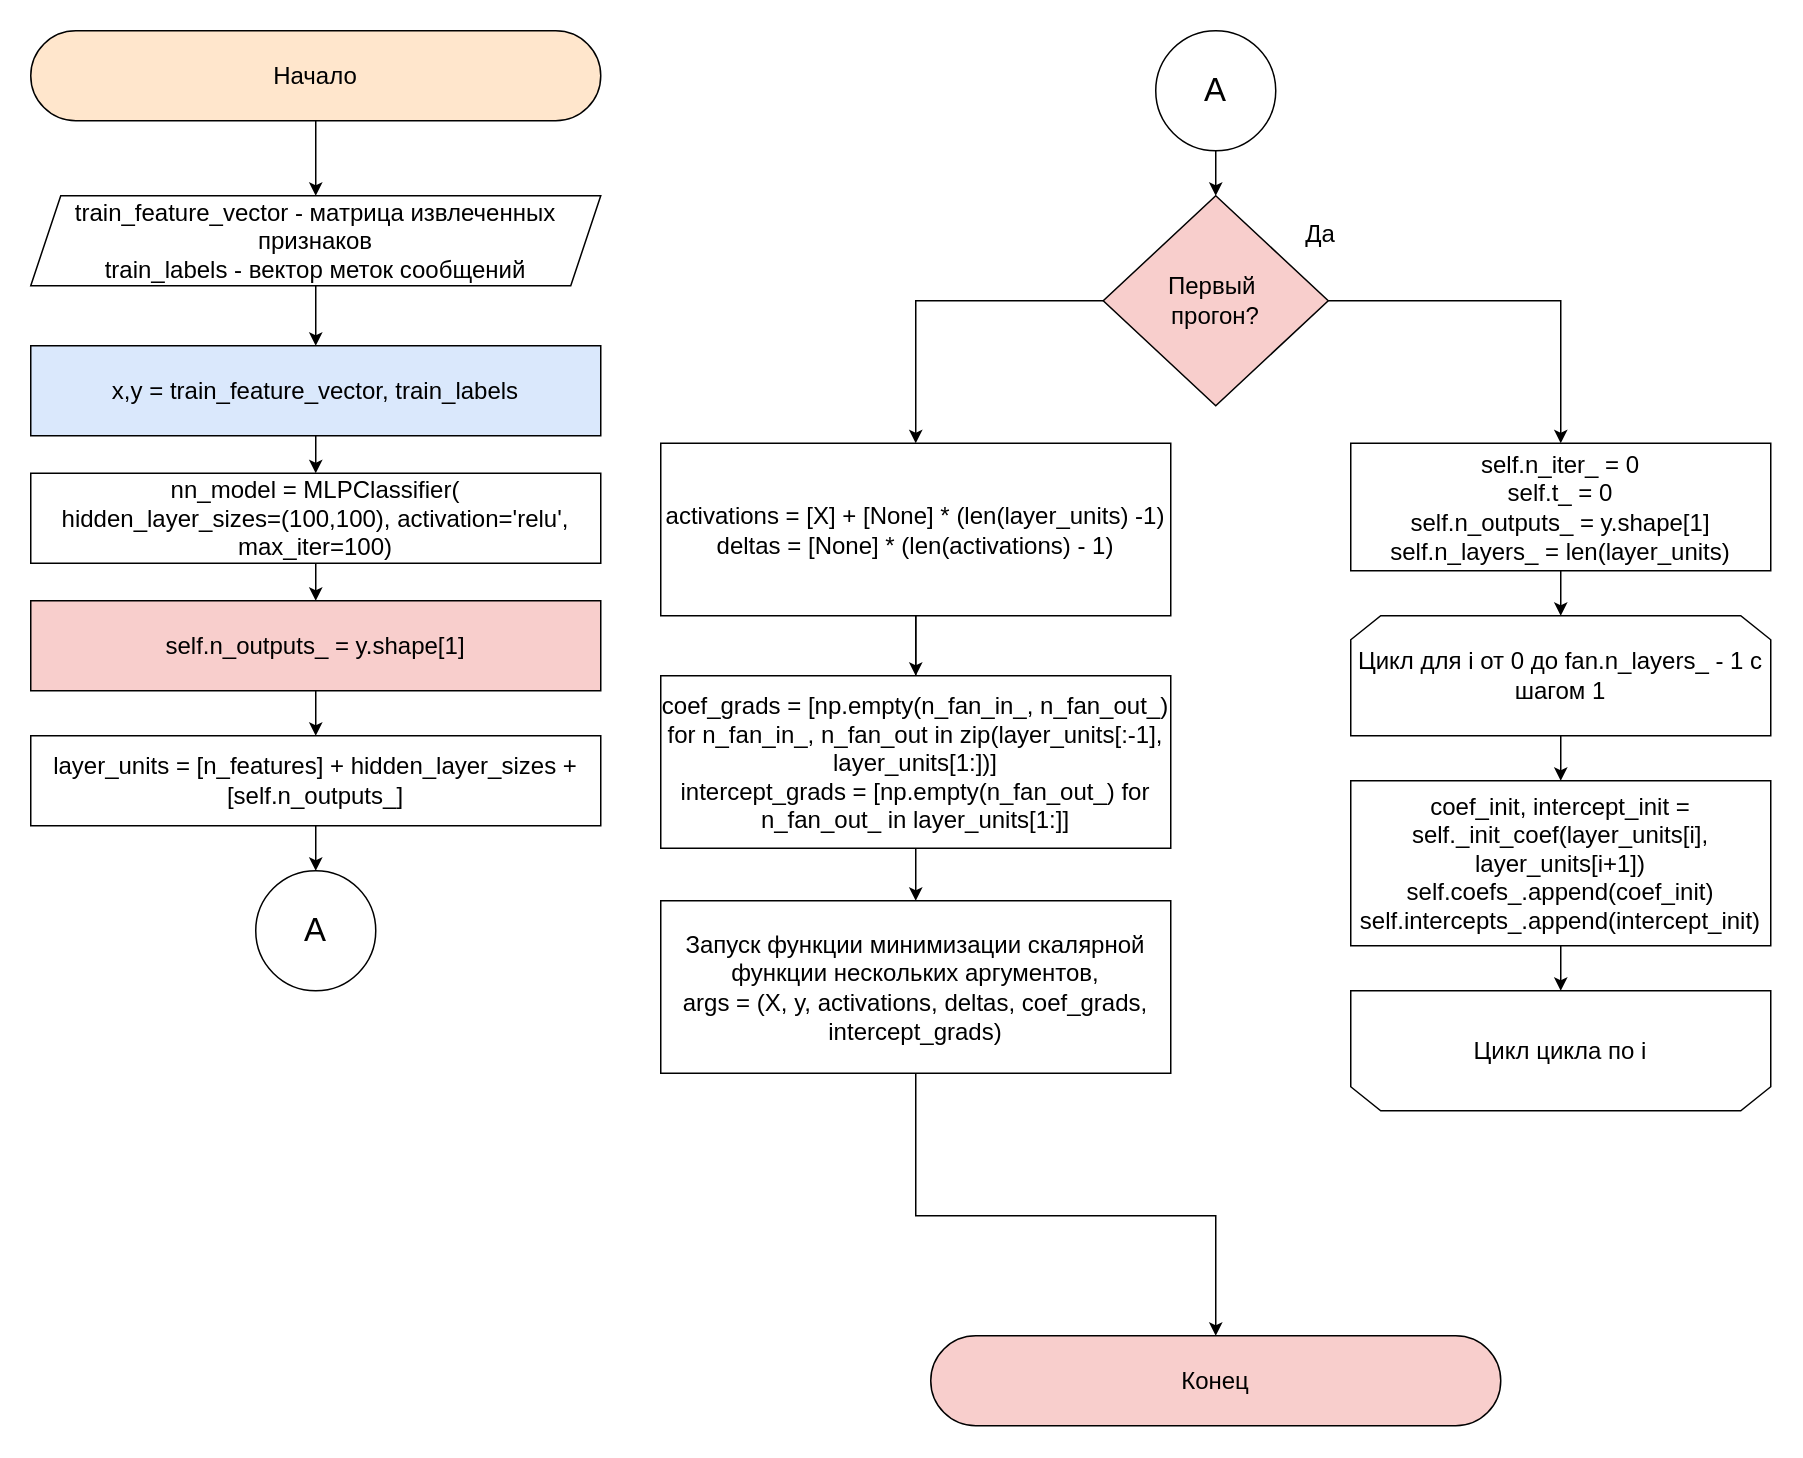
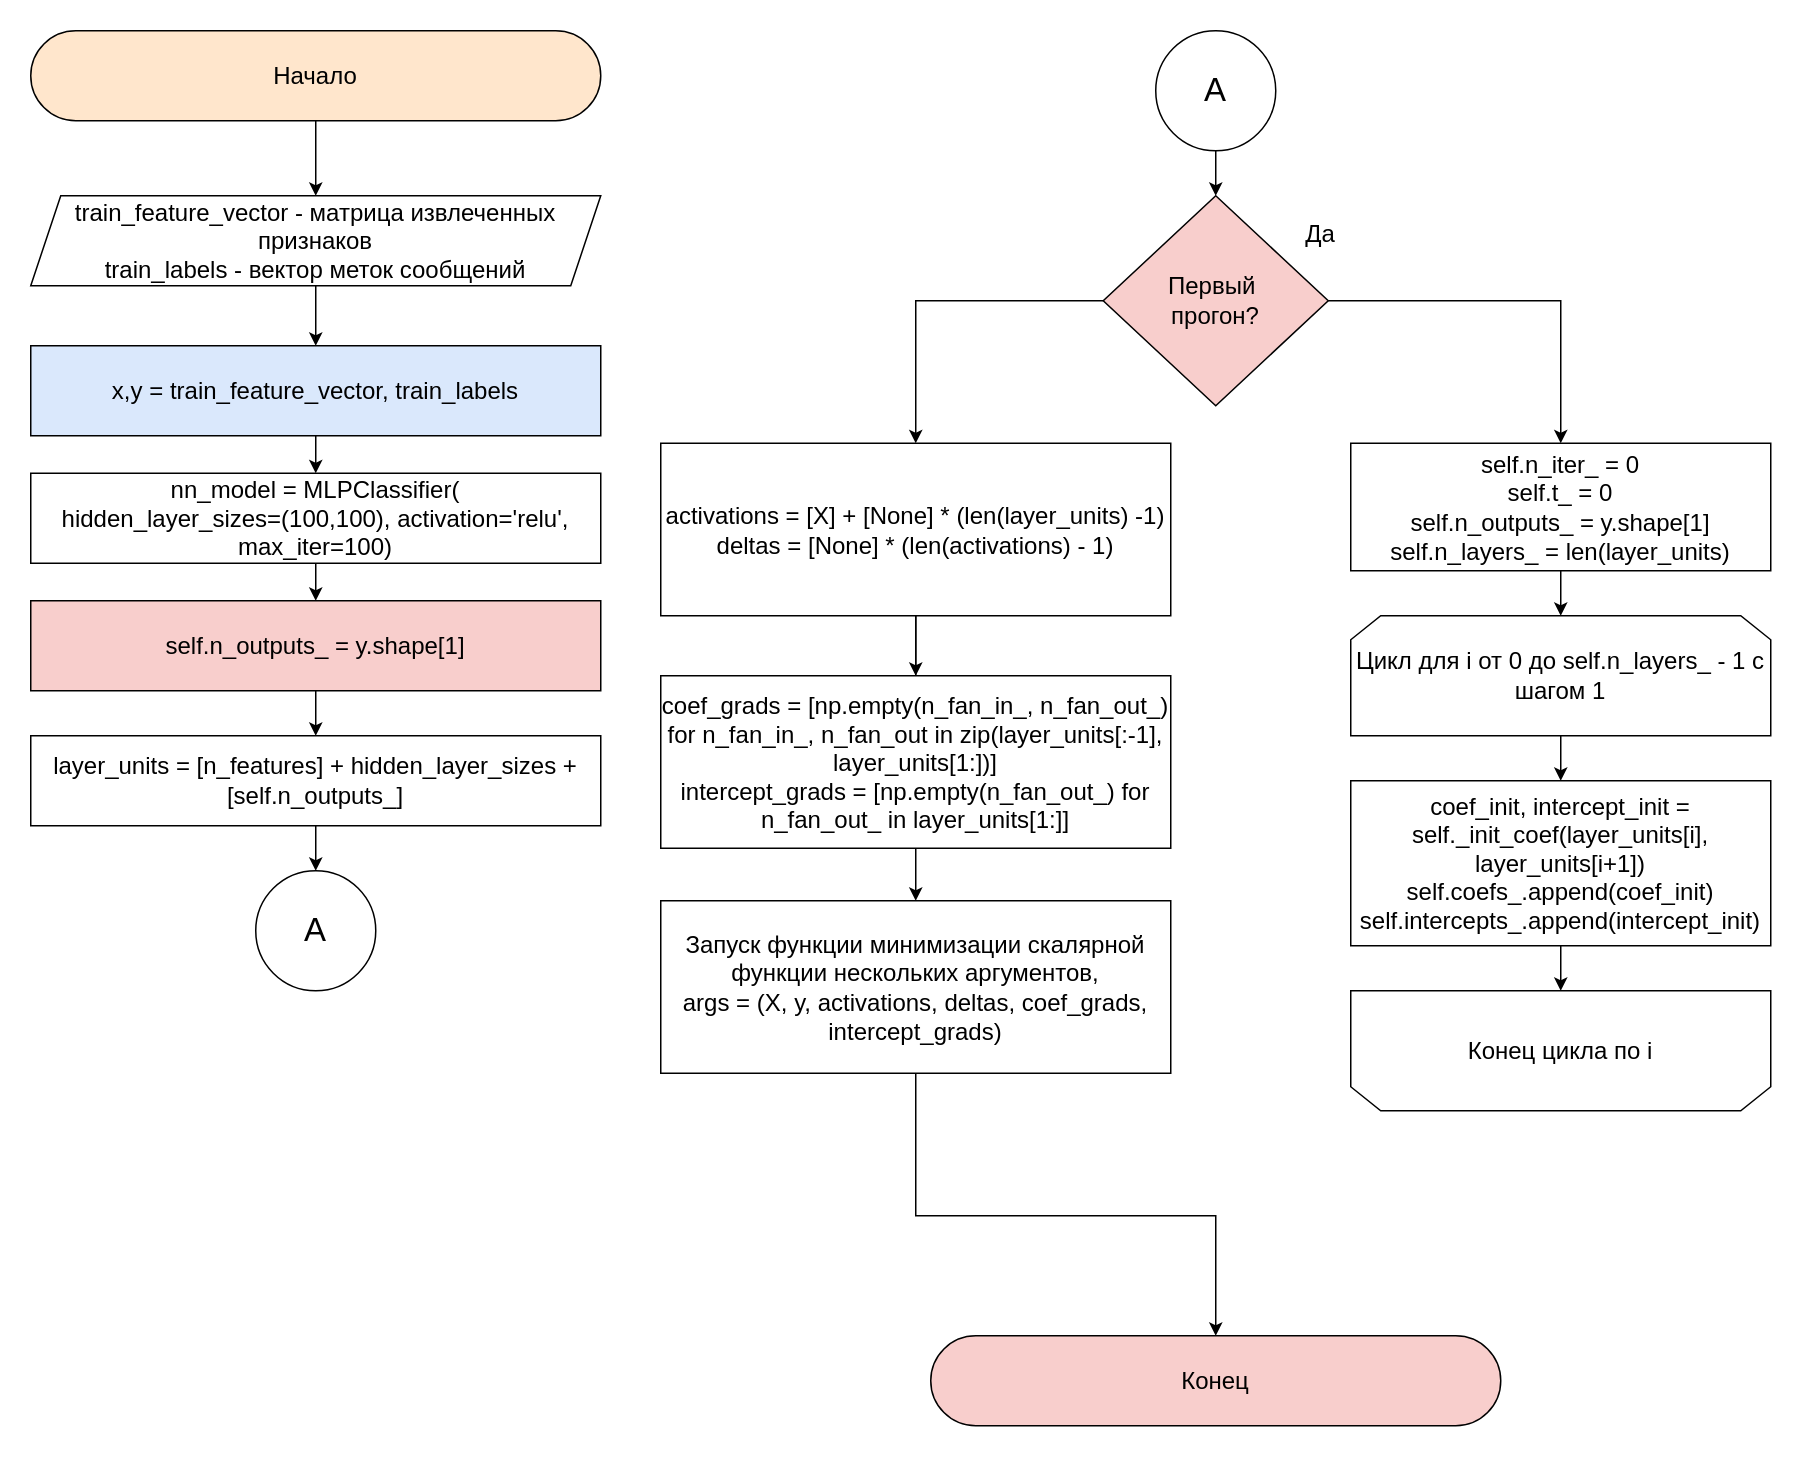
node "Цикл для i от 0 до fan.n_layers_ - 1 с шагом 1": label "Цикл для i от 0 до fan.n_layers_ - 1 с шагом 1" -> "Цикл для i от 0 до self.n_layers_ - 1 с шагом 1"
node "Цикл цикла по i": label "Цикл цикла по i" -> "Конец цикла по i"
